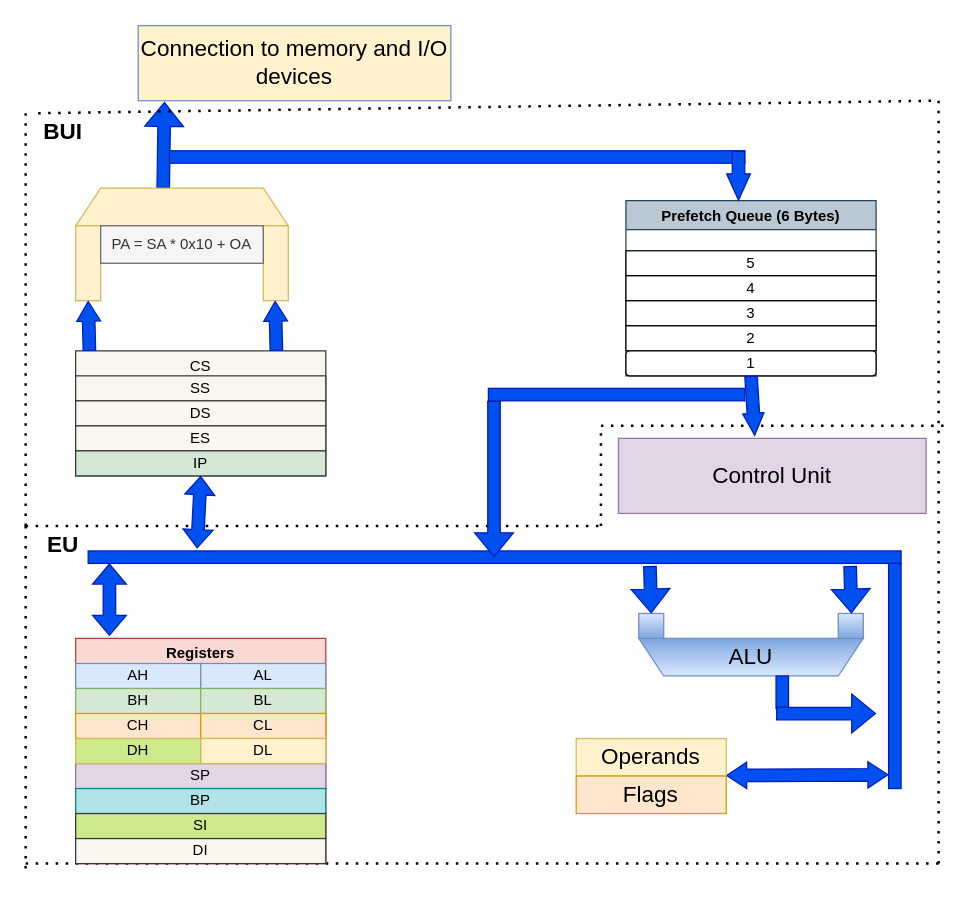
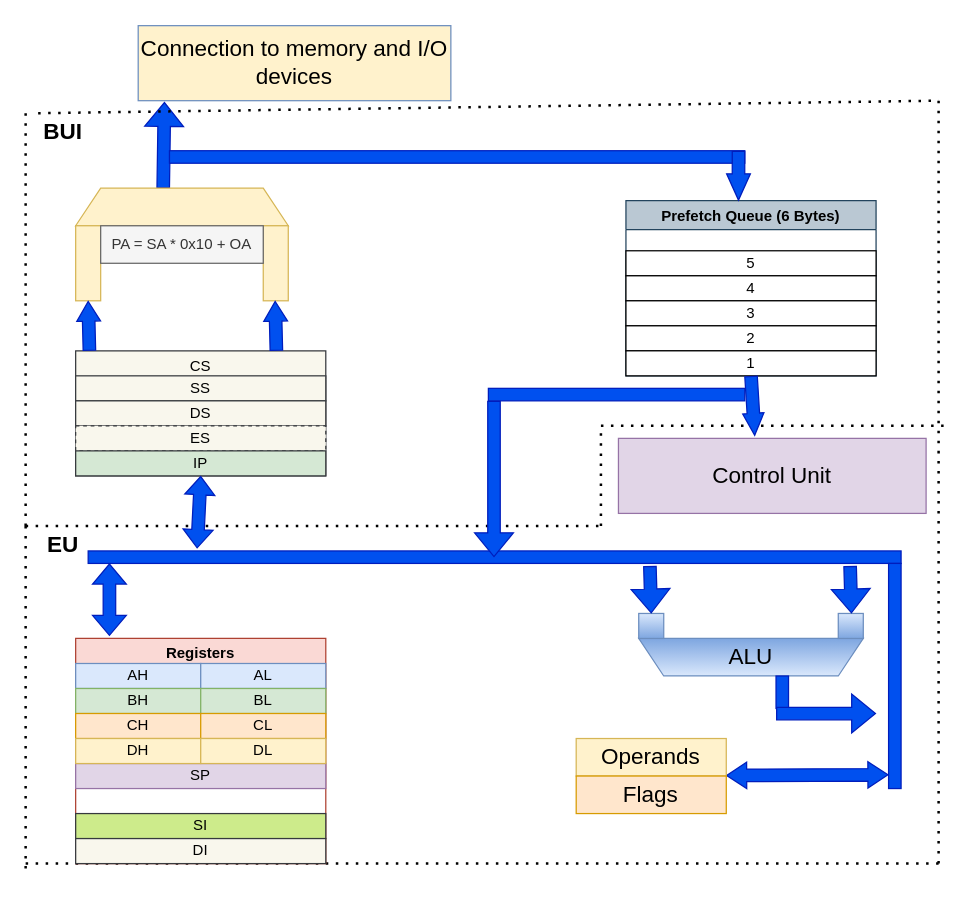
node "1": shape rounded rectangle -> rectangle
node "ES": style solid -> dashed
node "DH": fillcolor #cdeb8b -> #fff2cc
node "BP": removed
